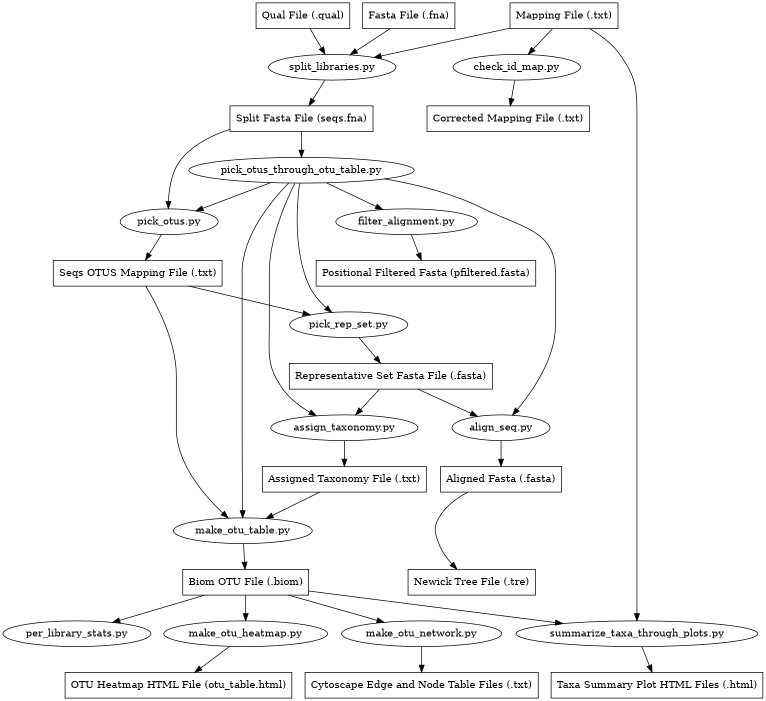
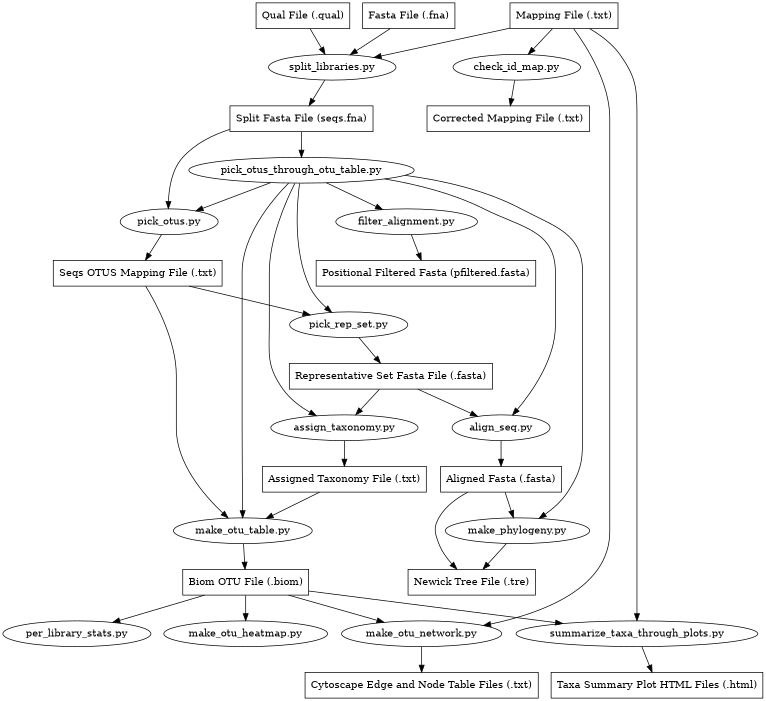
edge "Mapping File (.txt)" -> "make_otu_network.py": added
node "make_phylogeny.py": added
node "OTU Heatmap HTML File (otu_table.html)": removed
